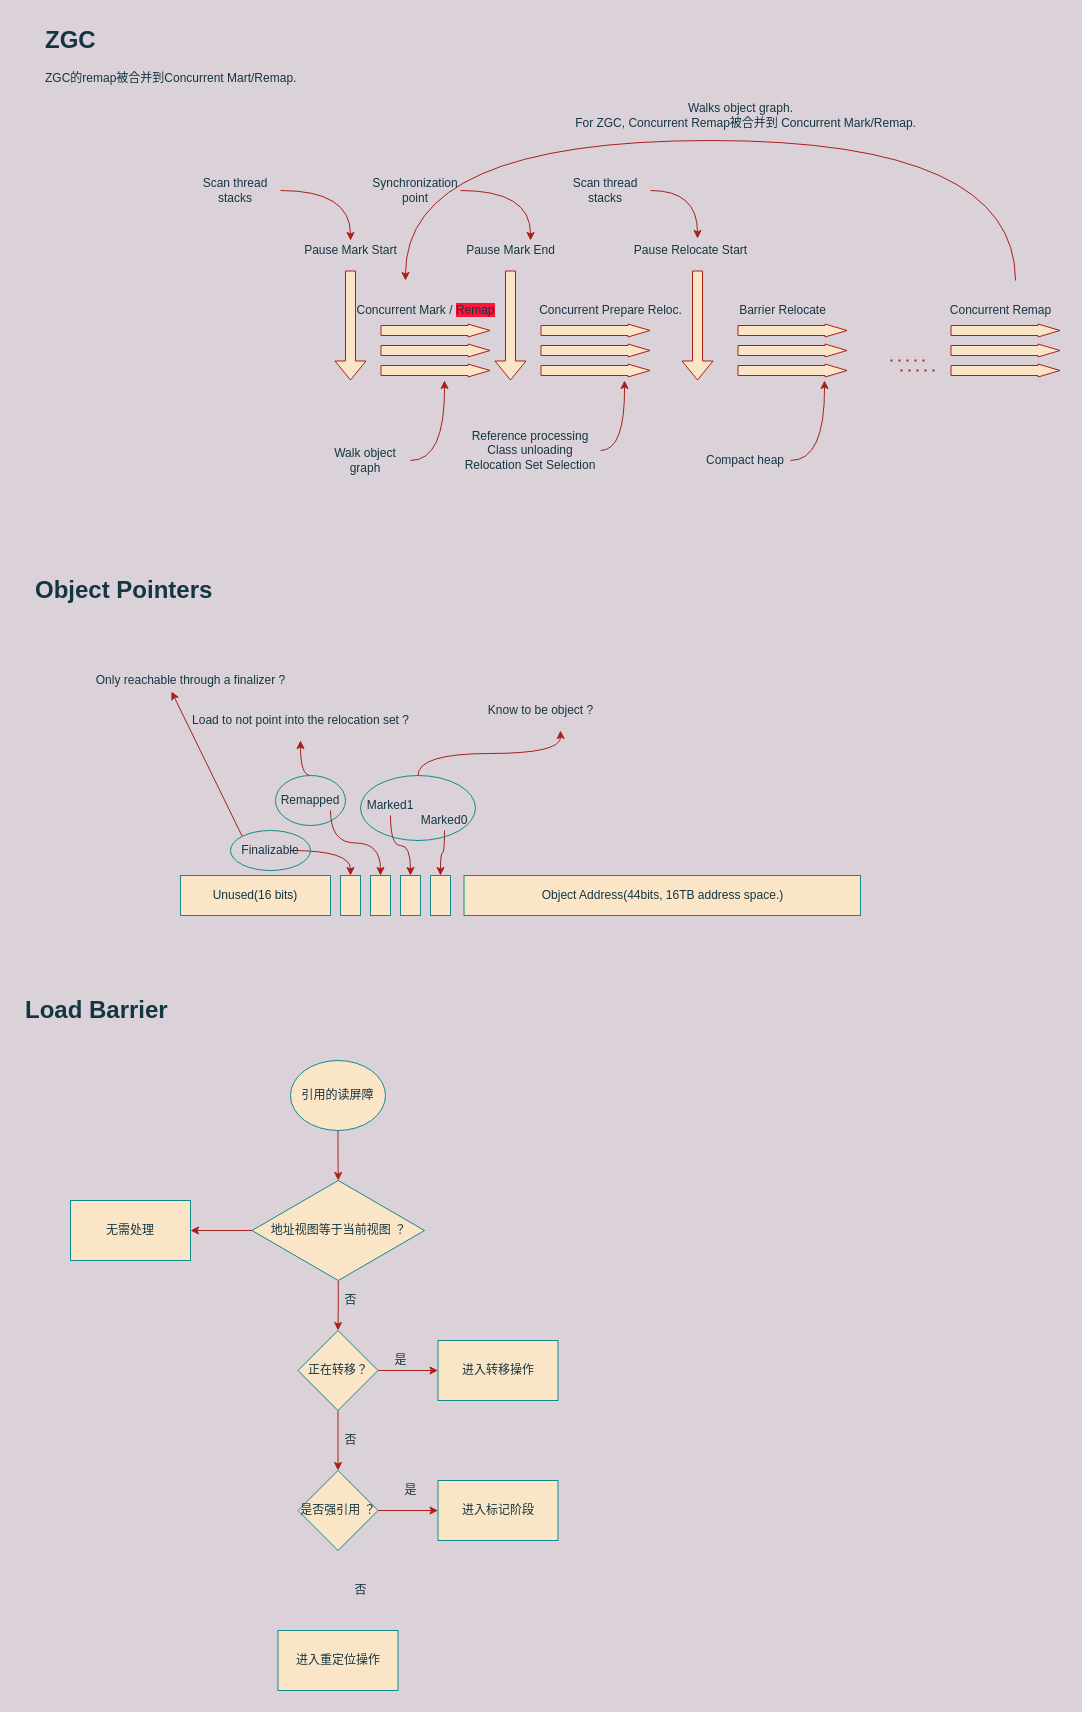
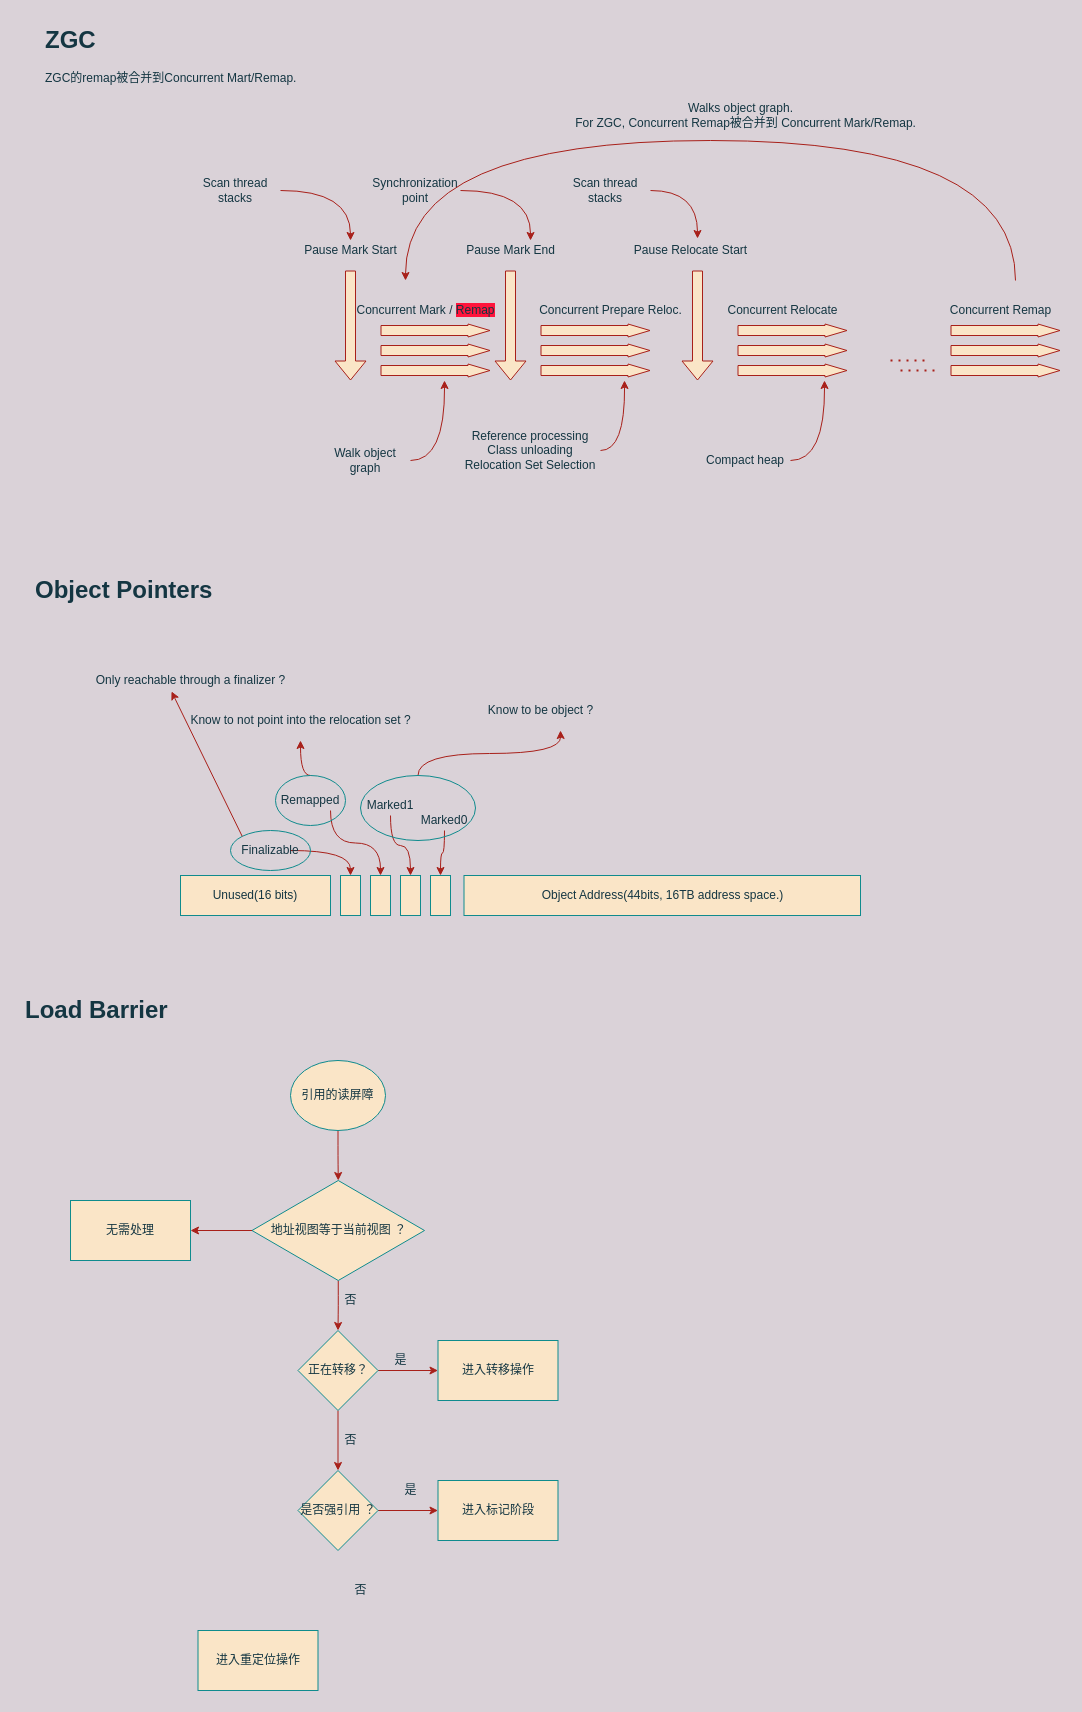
node "Barrier Relocate": label "Barrier Relocate" -> "Concurrent Relocate"
node "Load to not point into the relocation set ?": label "Load to not point into the relocation set ?" -> "Know to not point into the relocation set ?"
node "进入重定位操作": moved (338, 1661) -> (258, 1661)
